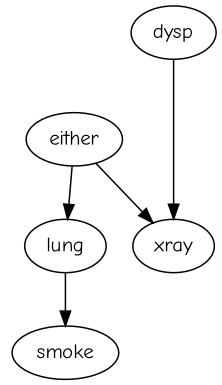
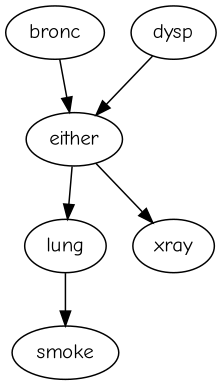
node "bronc": added
edge "dysp" -> "xray": now "dysp" -> "either"
